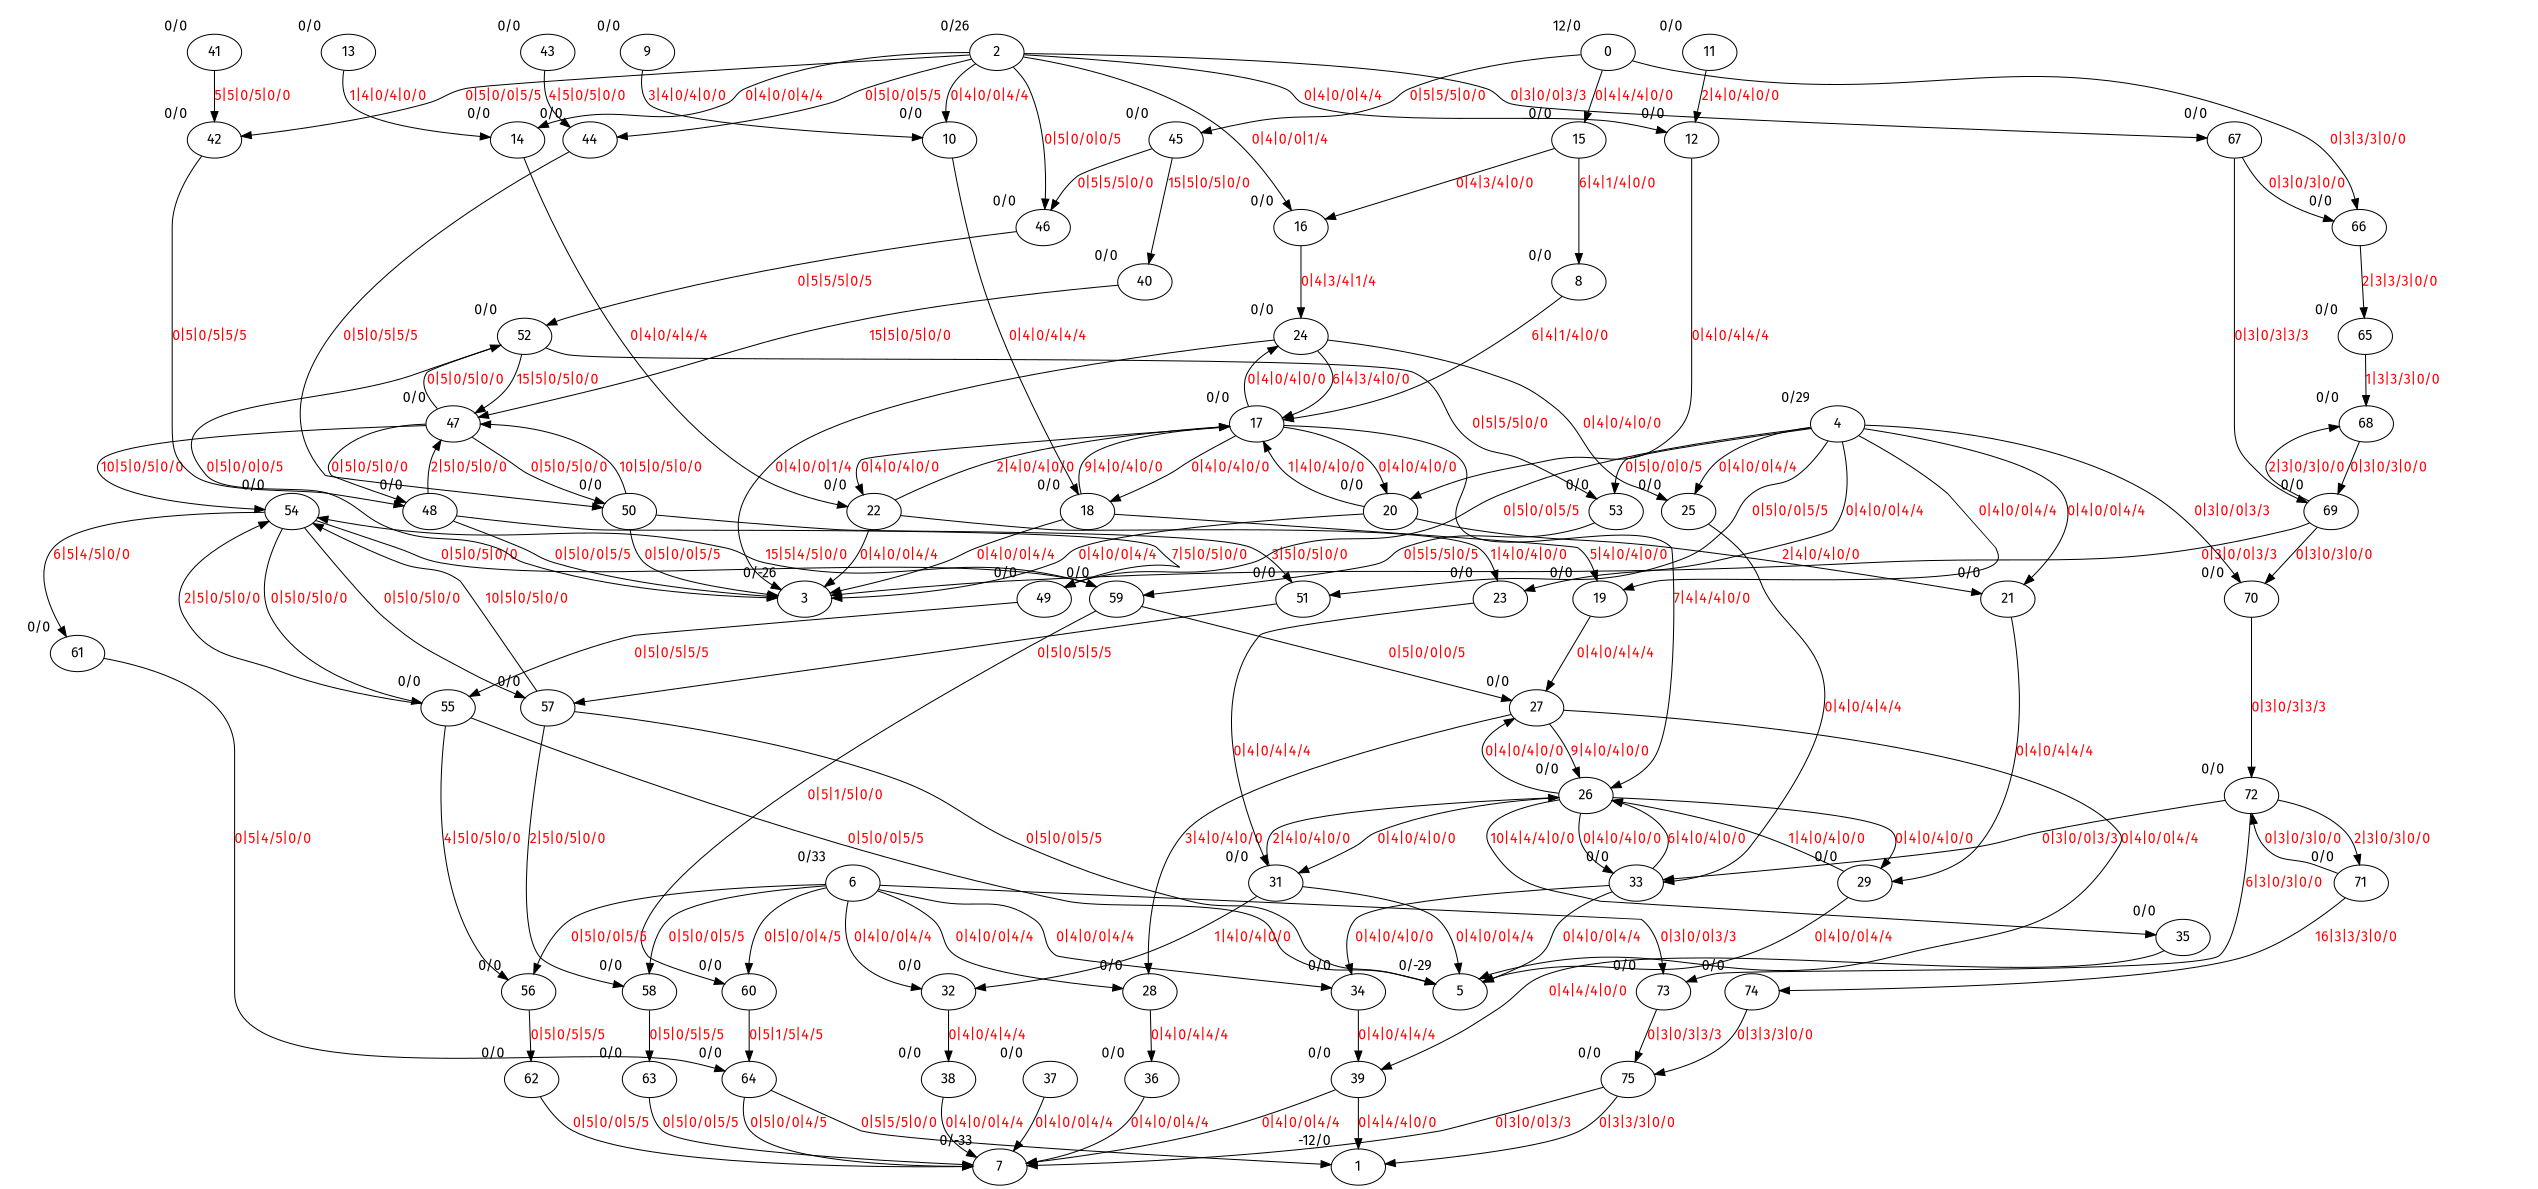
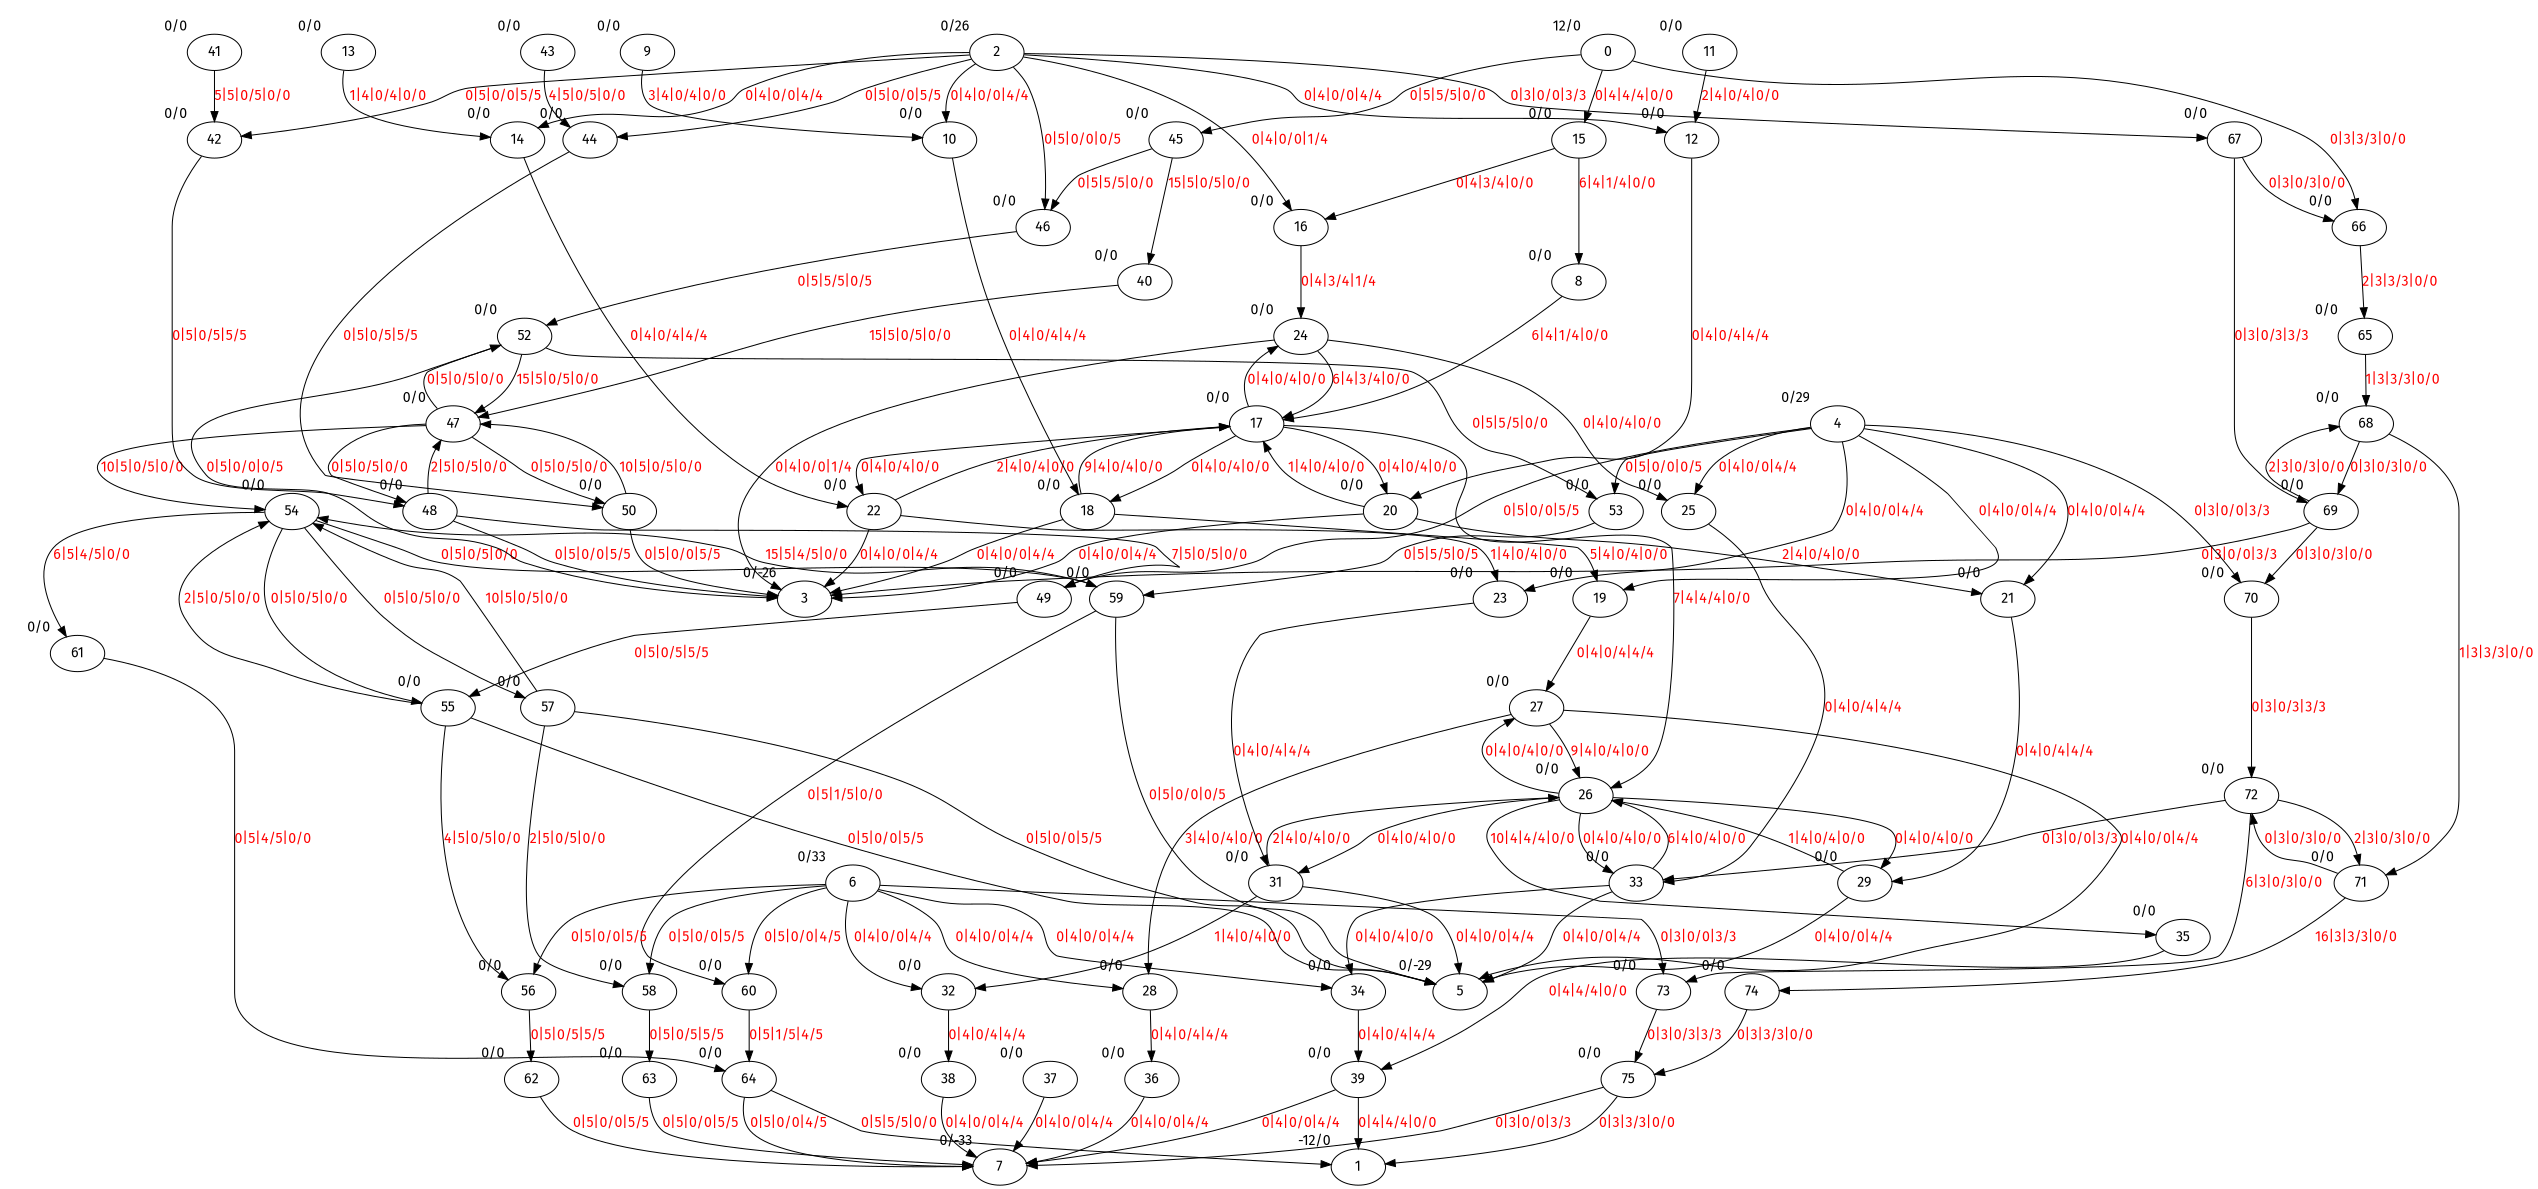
node "51 0/0": removed
edge "68 0/0" -> "71 0/0": added, label "1|3|3/3|0/0"
edge "59 0/0" -> "27 0/0": now "59 0/0" -> "5 0/-29"
